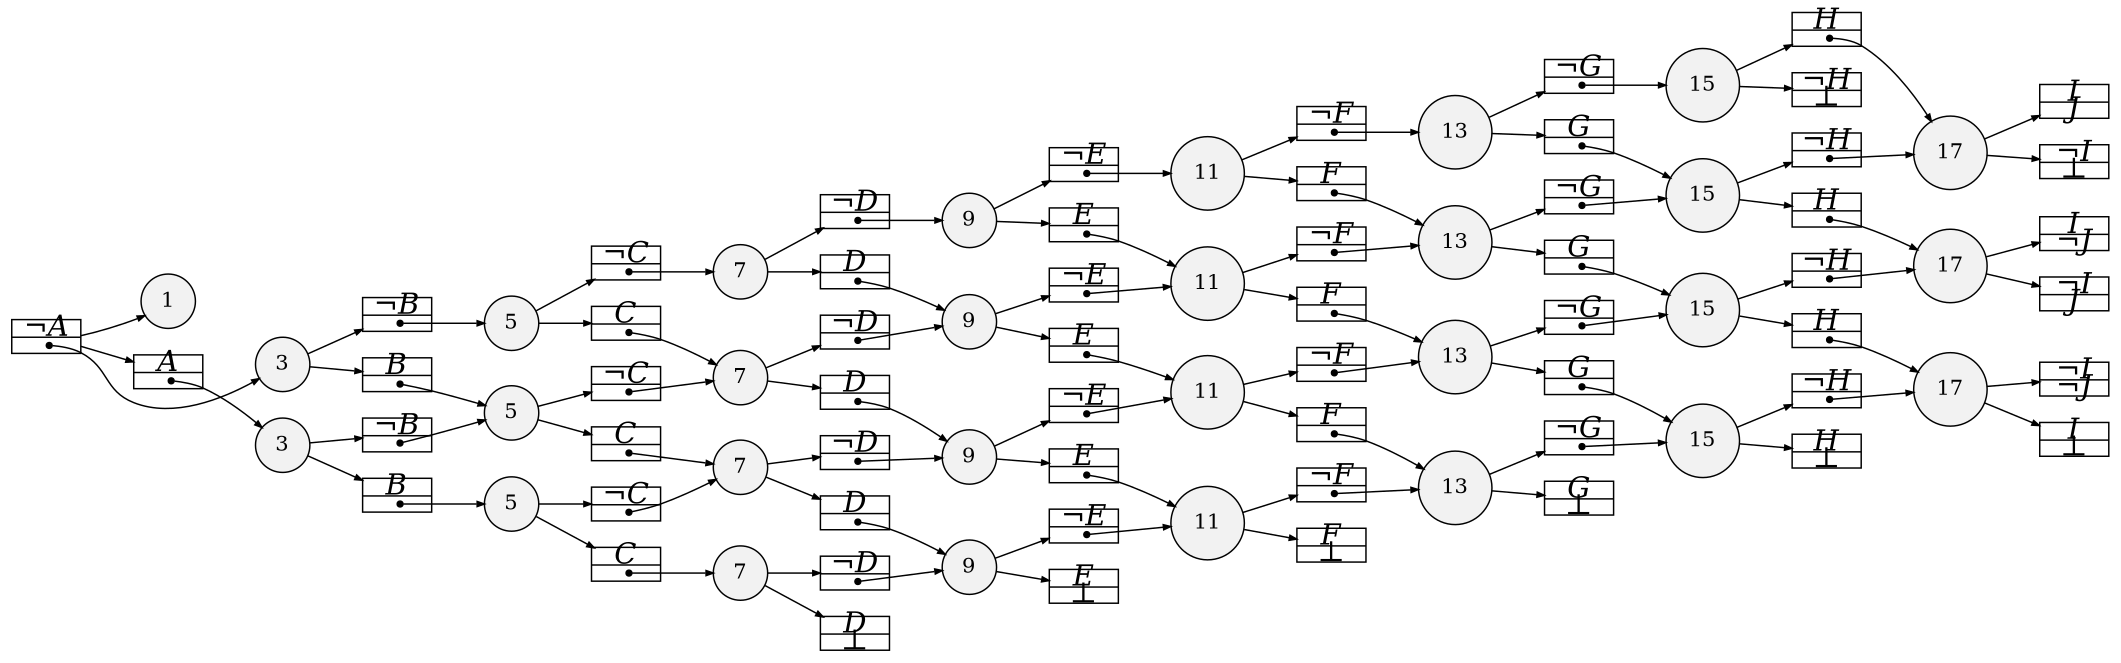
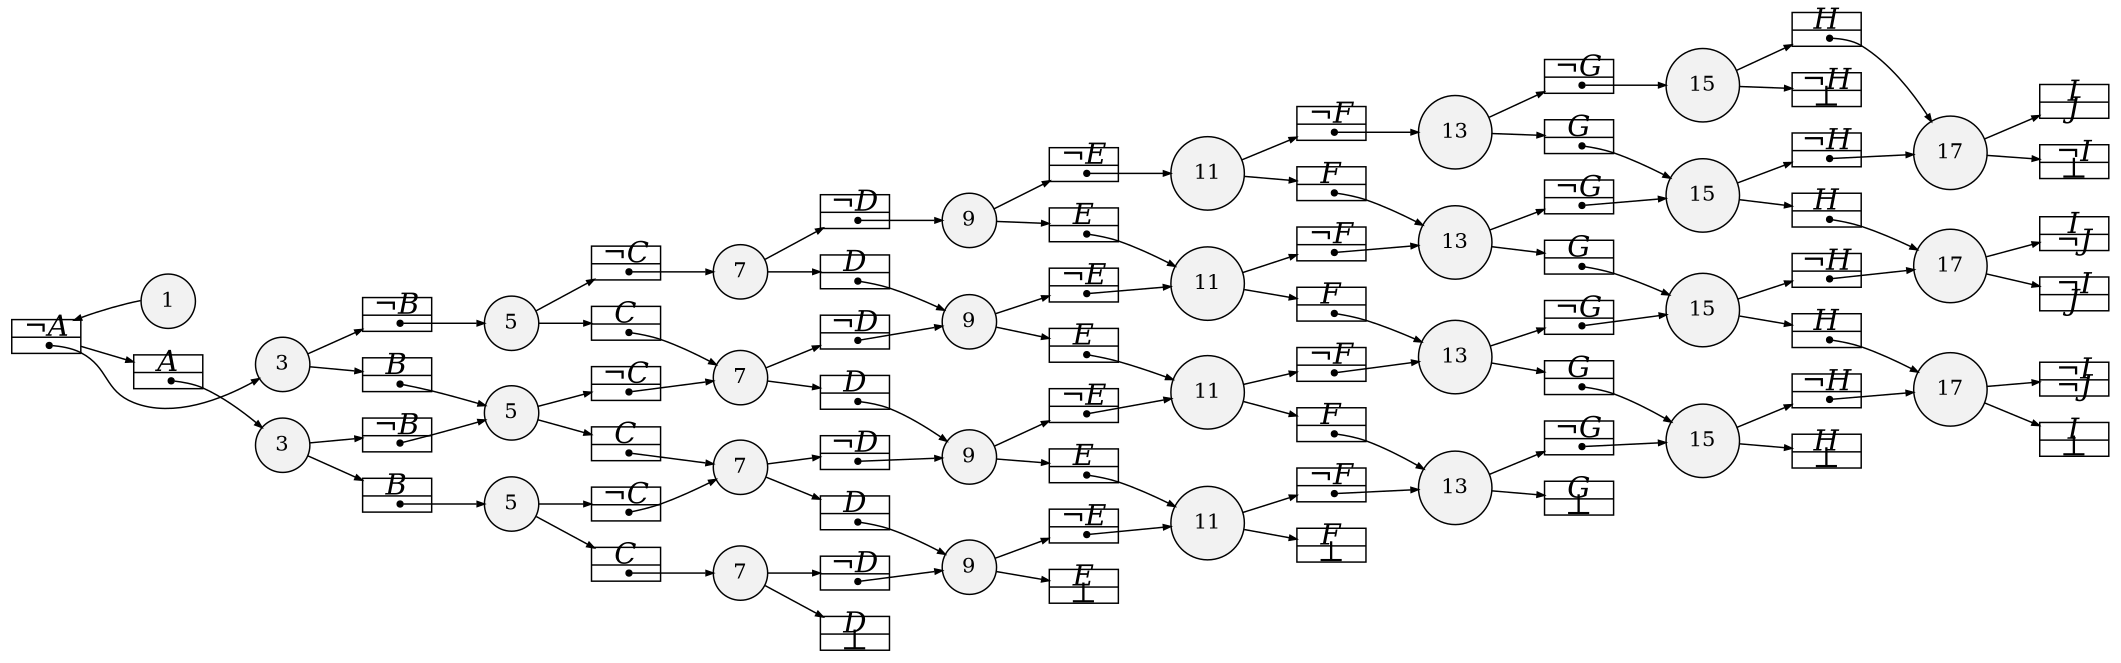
edge "¬A" -> "1": reversed
